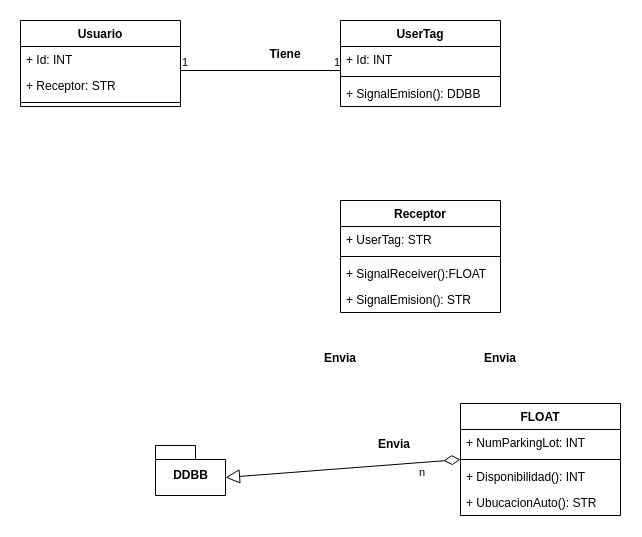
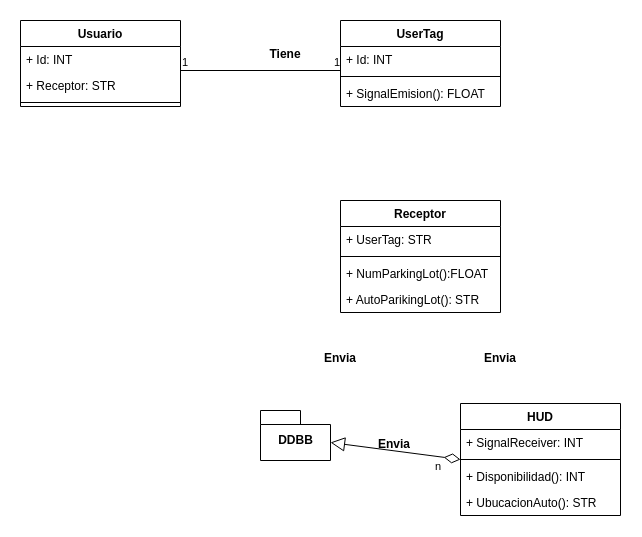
node "+ SignalEmision(): DDBB": label "+ SignalEmision(): DDBB" -> "+ SignalEmision(): FLOAT"
node "+ SignalReceiver():FLOAT": label "+ SignalReceiver():FLOAT" -> "+ NumParkingLot():FLOAT"
node "+ SignalEmision(): STR": label "+ SignalEmision(): STR" -> "+ AutoParikingLot(): STR"
node "FLOAT": label "FLOAT" -> "HUD"
node "+ NumParkingLot: INT": label "+ NumParkingLot: INT" -> "+ SignalReceiver: INT"
node "DDBB": moved (191, 471) -> (296, 436)
